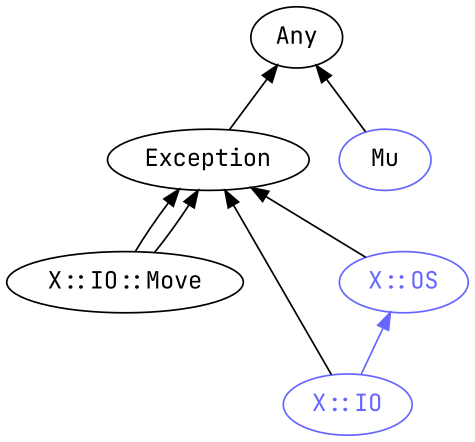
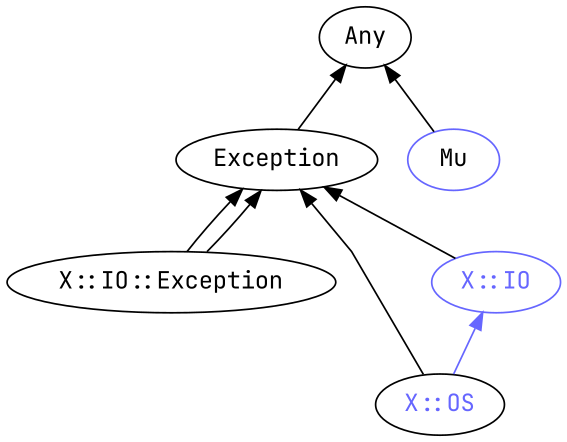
node "X::IO::Move": label "X::IO::Move" -> "X::IO::Exception"
node "X::OS": color #6666ff -> #000000
edge "X::IO" -> "X::OS": reversed
